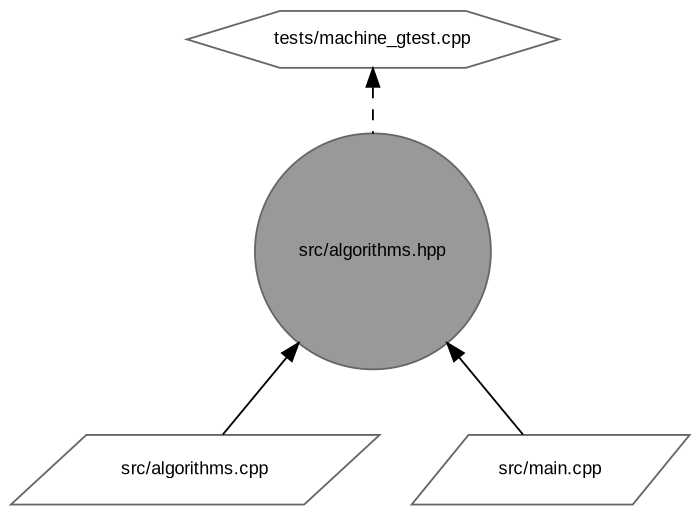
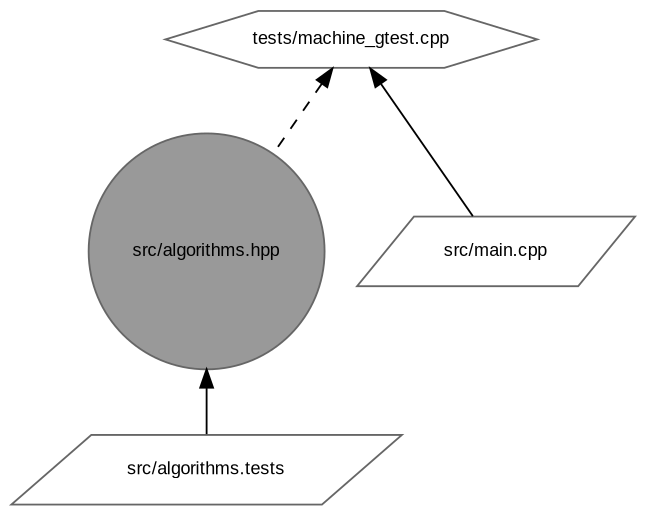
edge "src/main.cpp" -> "src/algorithms.hpp": now "src/main.cpp" -> "tests/machine_gtest.cpp"
node "src/algorithms.cpp": label "src/algorithms.cpp" -> "src/algorithms.tests"
